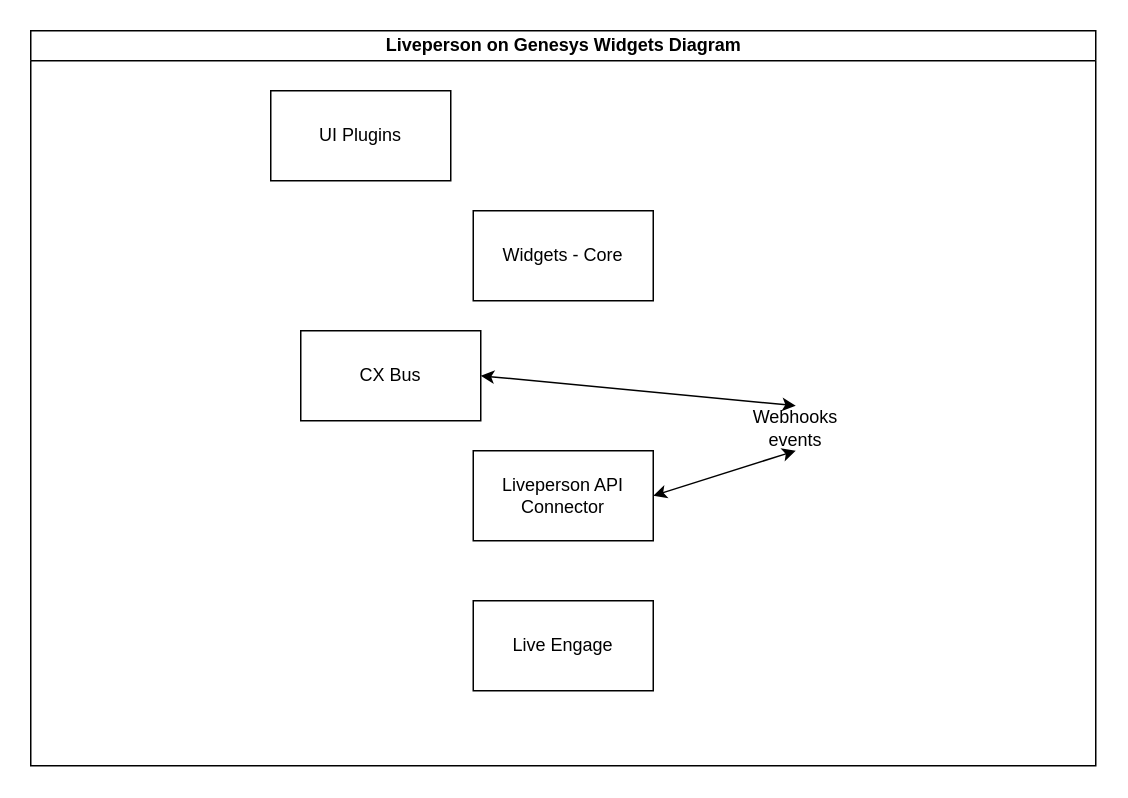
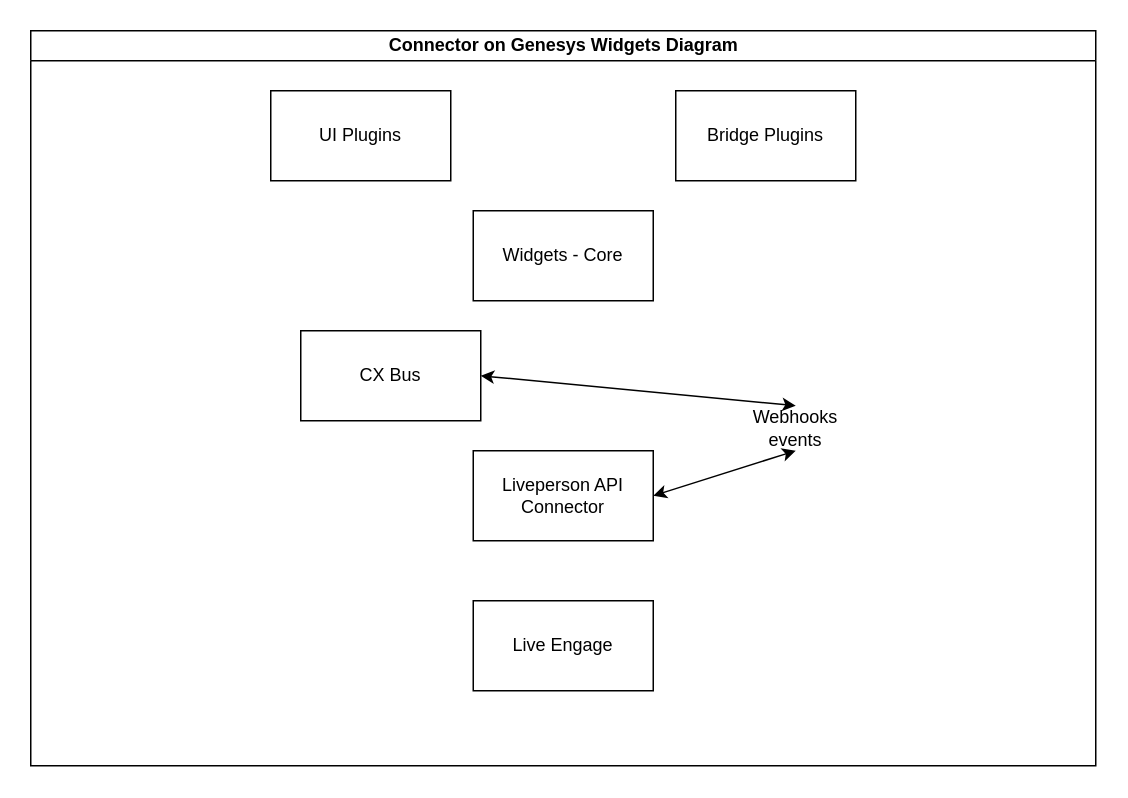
node "Liveperson on Genesys Widgets Diagram": label "Liveperson on Genesys Widgets Diagram" -> "Connector on Genesys Widgets Diagram"
node "Bridge Plugins": added
